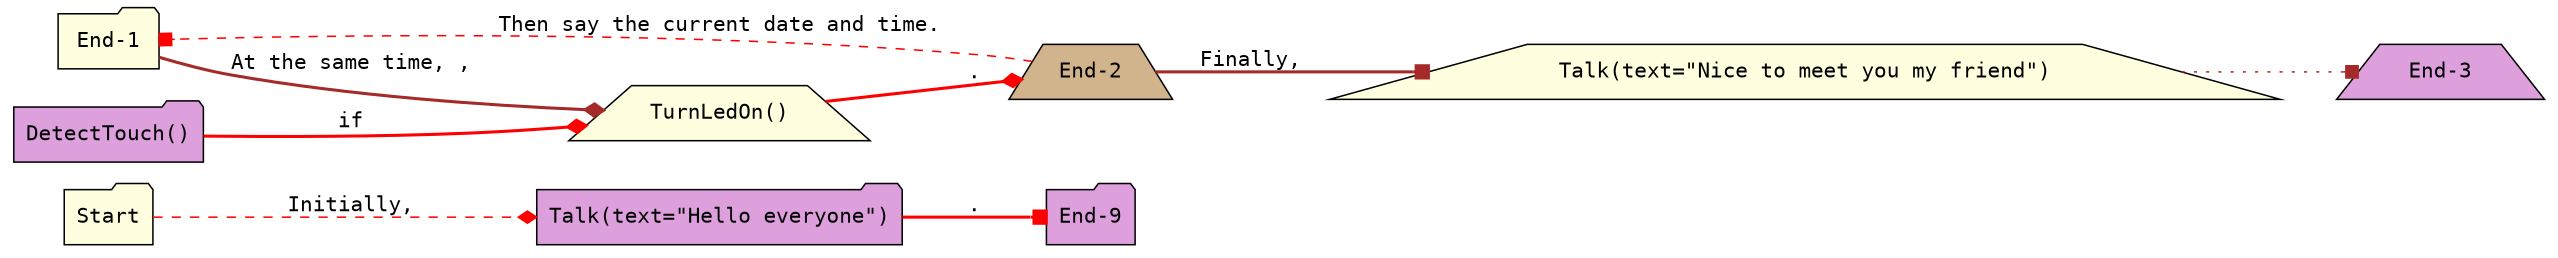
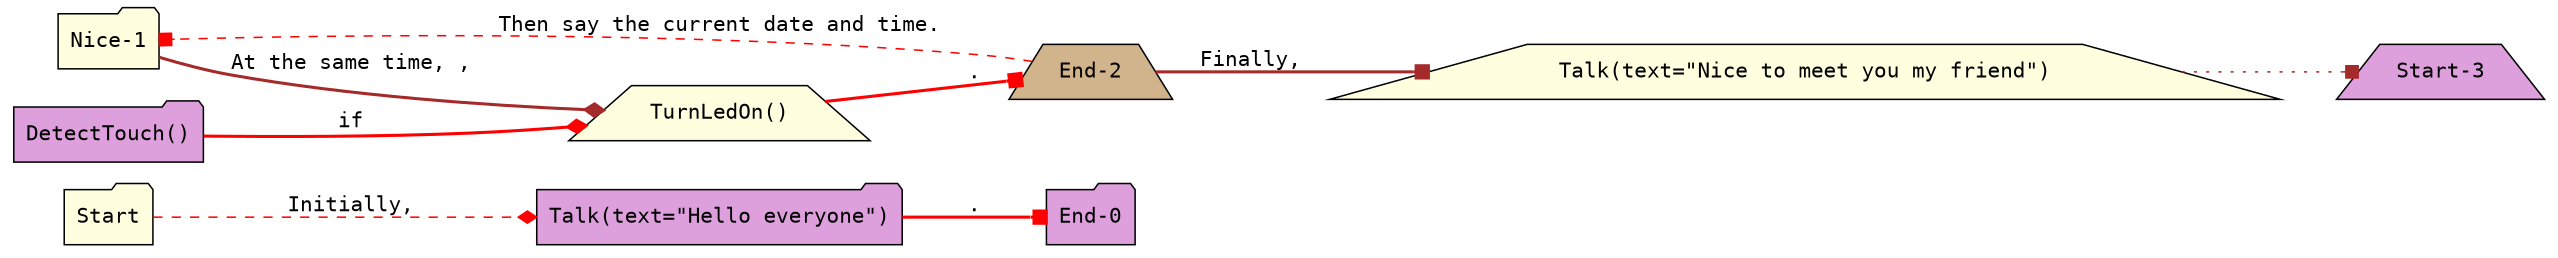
node "End-1": label "End-1" -> "Nice-1"
node "End-3": label "End-3" -> "Start-3"
edge "TurnLedOn()" -> "End-2": arrowhead diamond -> box
node "End-9": label "End-9" -> "End-0"
